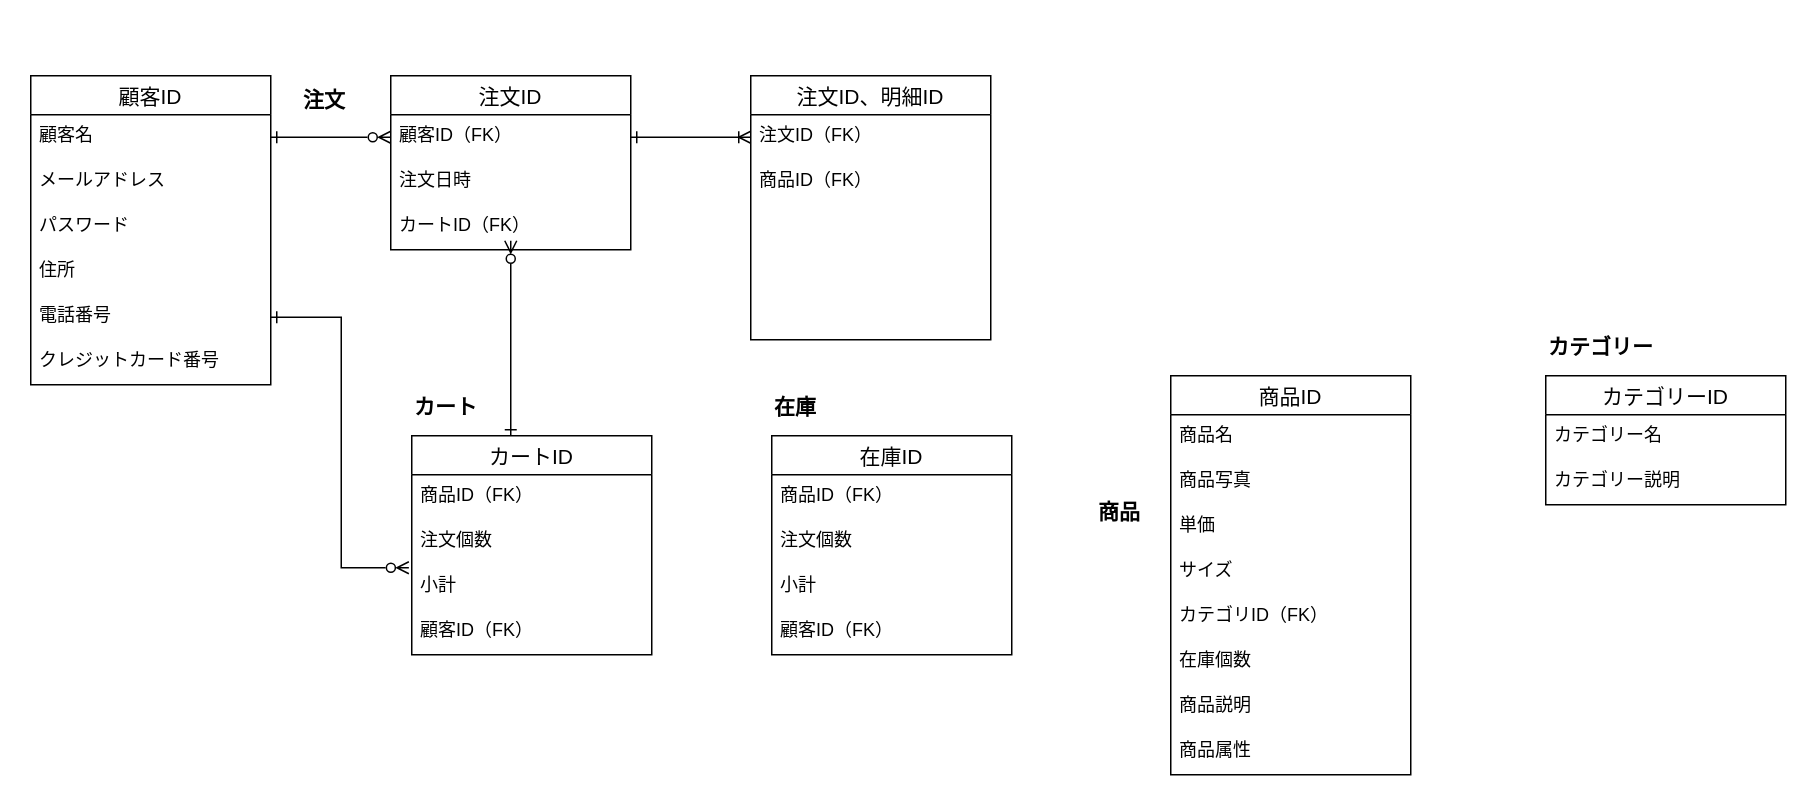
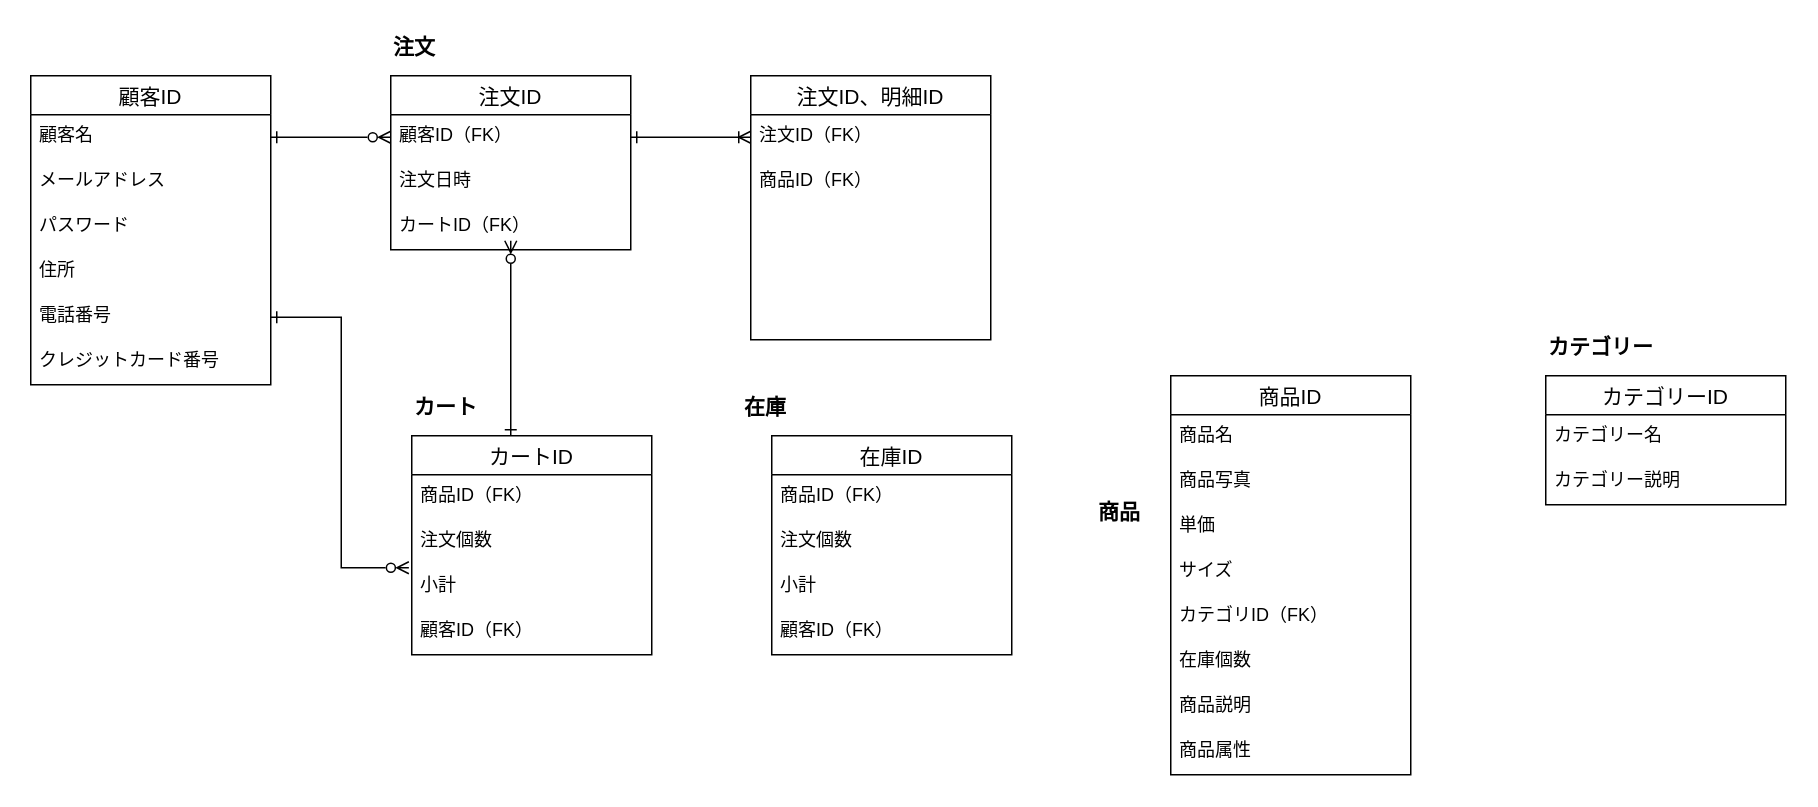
node "注文": moved (331, 98) -> (421, 46)
node "在庫": moved (802, 406) -> (772, 406)
